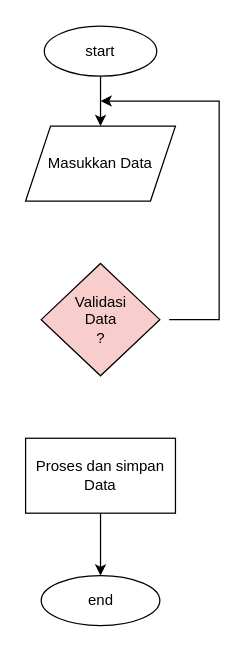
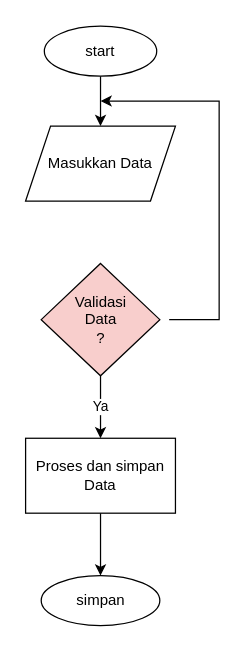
edge "Validasi Data ?" -> "Proses dan simpan Data": added, label "Ya"
node "end": label "end" -> "simpan"
